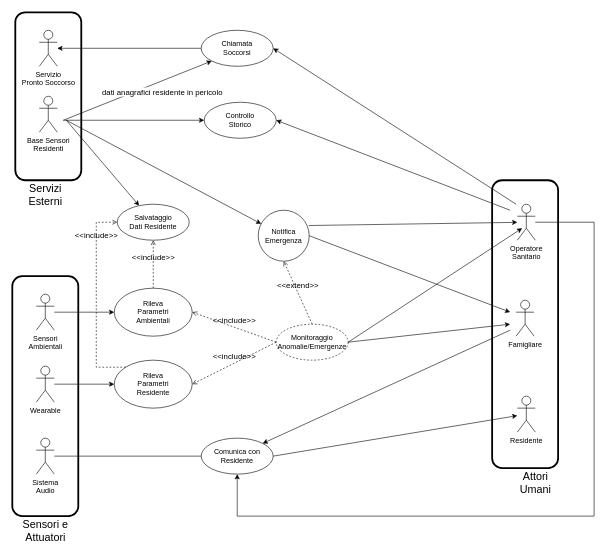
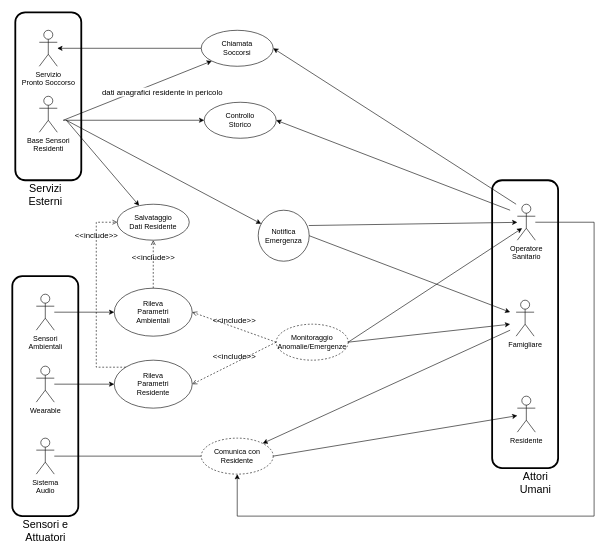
edge "Monitoraggio Anomalie/Emergenze" -> "Notifica Emergenza": removed, label "<<extend>>"
node "Comunica con Residente": style solid -> dashed
